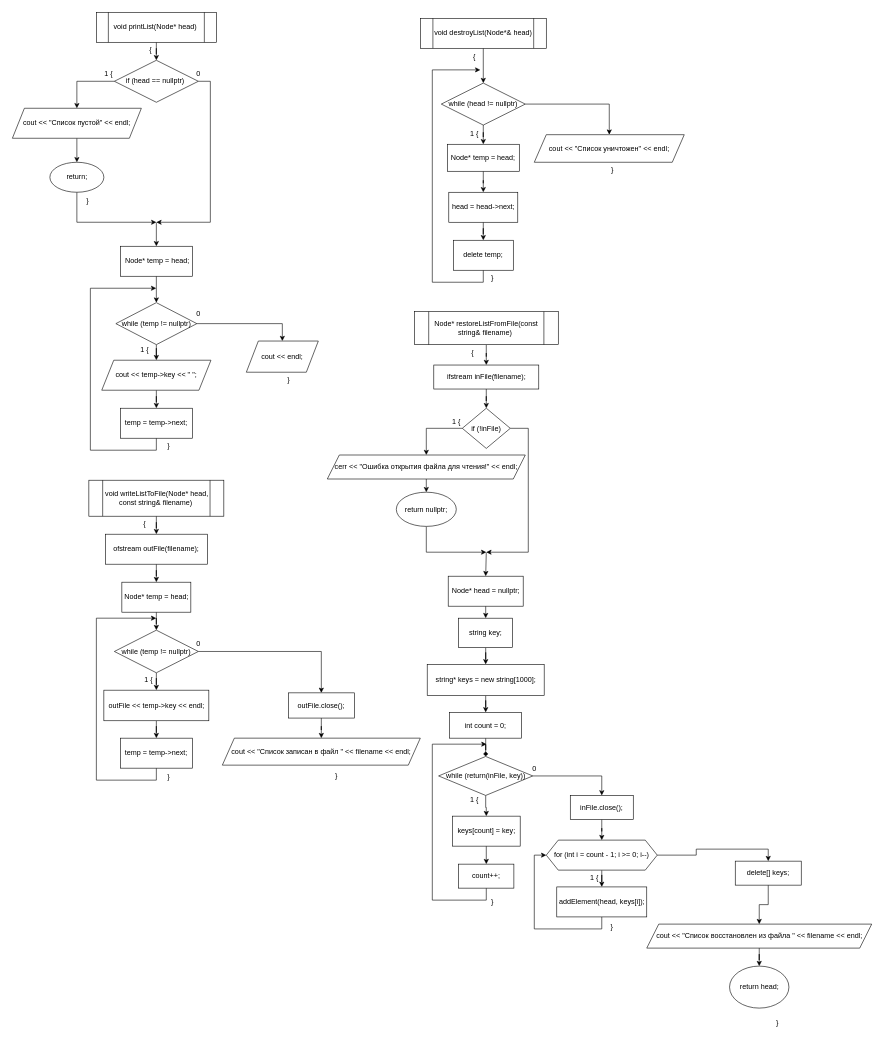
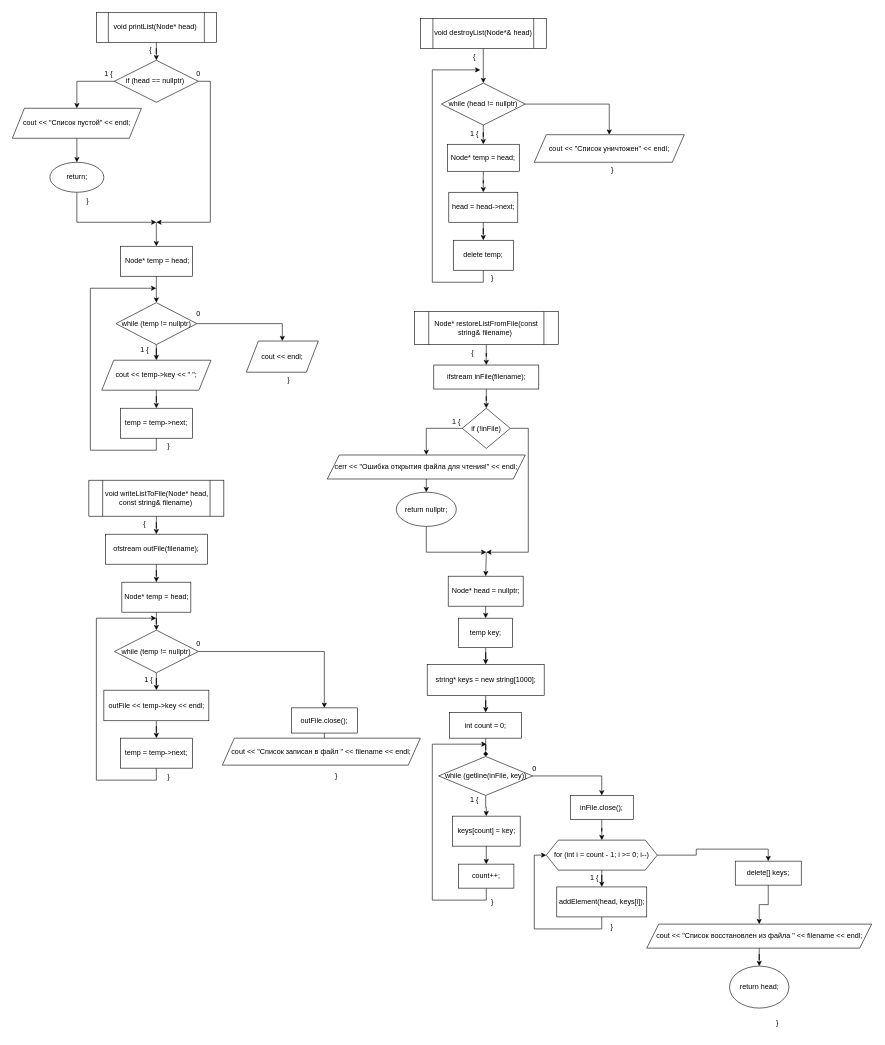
node "string key;": label "string key;" -> "temp key;"
node "outFile.close();": moved (321, 706) -> (324, 721)
node "while (return(inFile, key))": label "while (return(inFile, key))" -> "while (getline(inFile, key))"
